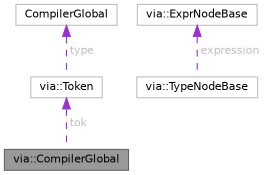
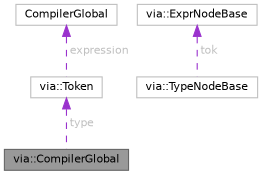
edge "via::Token" -> "CompilerGlobal": label " type" -> " expression"
edge "via::TypeNodeBase" -> "via::ExprNodeBase": label " expression" -> " tok"
edge "via::CompilerGlobal" -> "via::Token": label " tok" -> " type"
